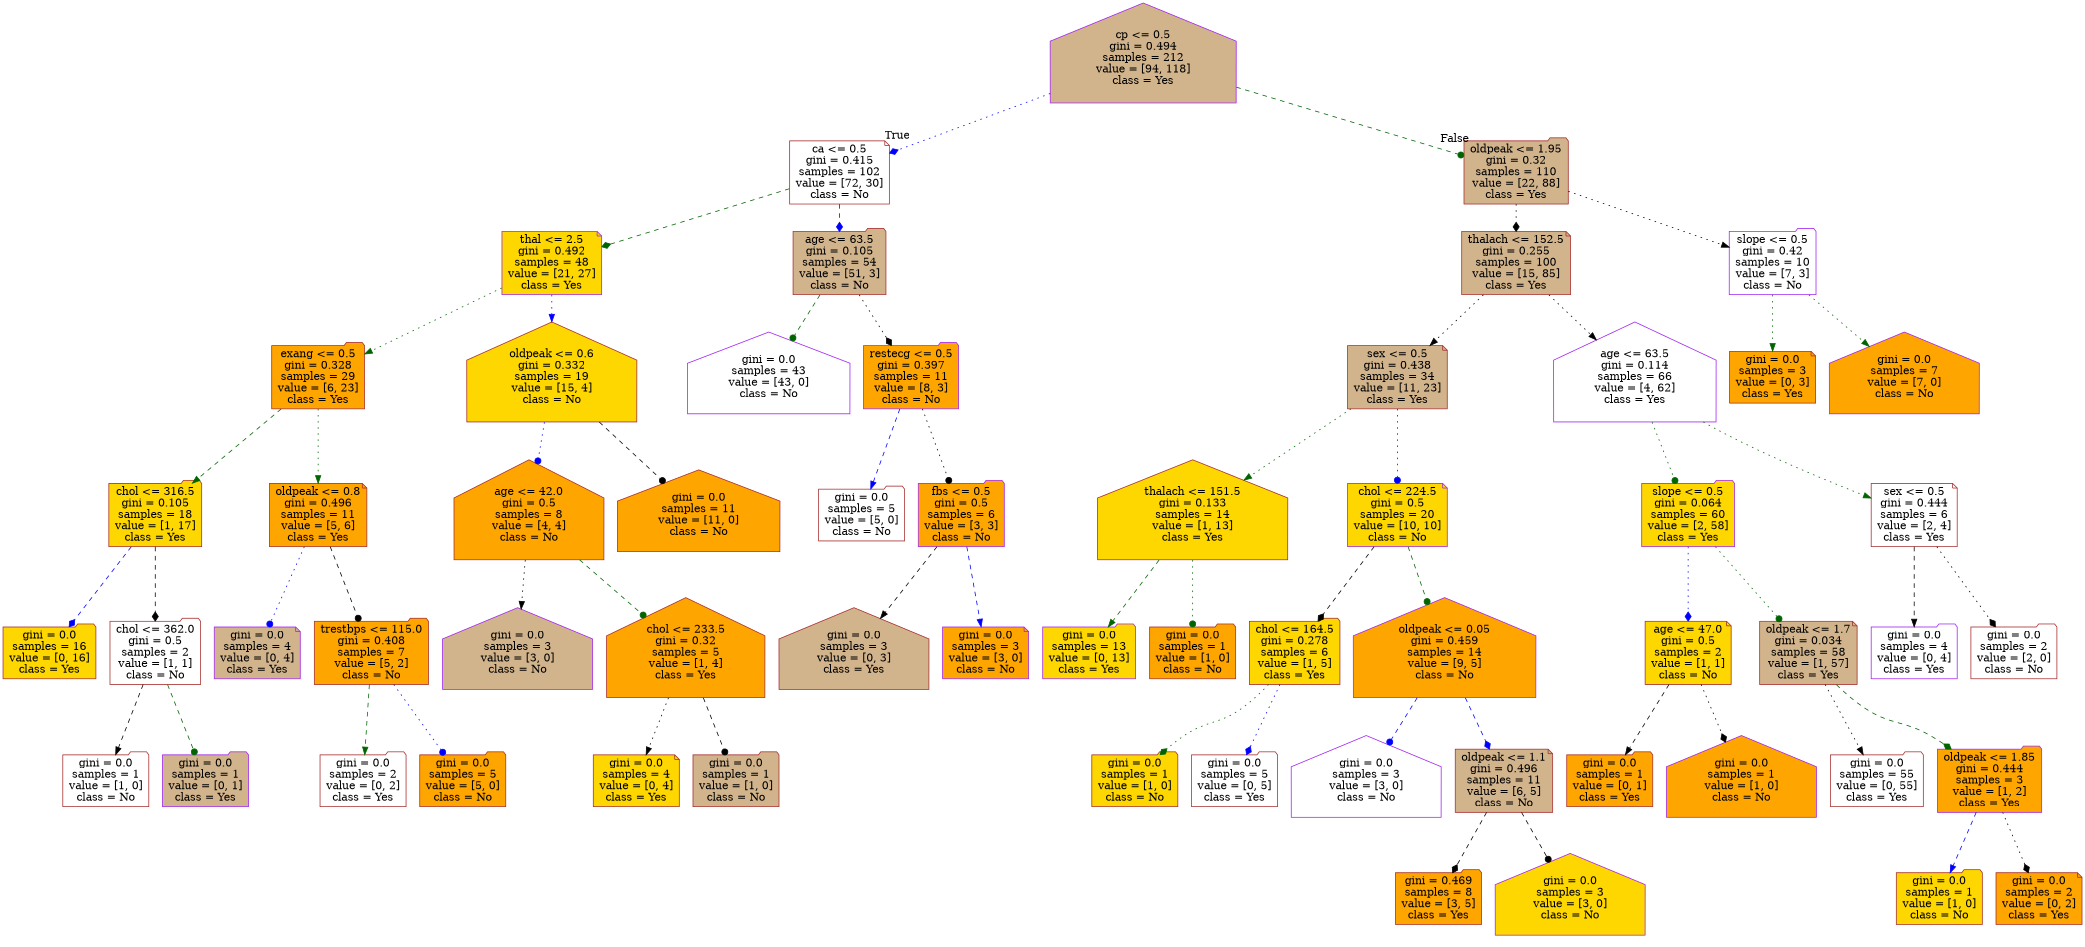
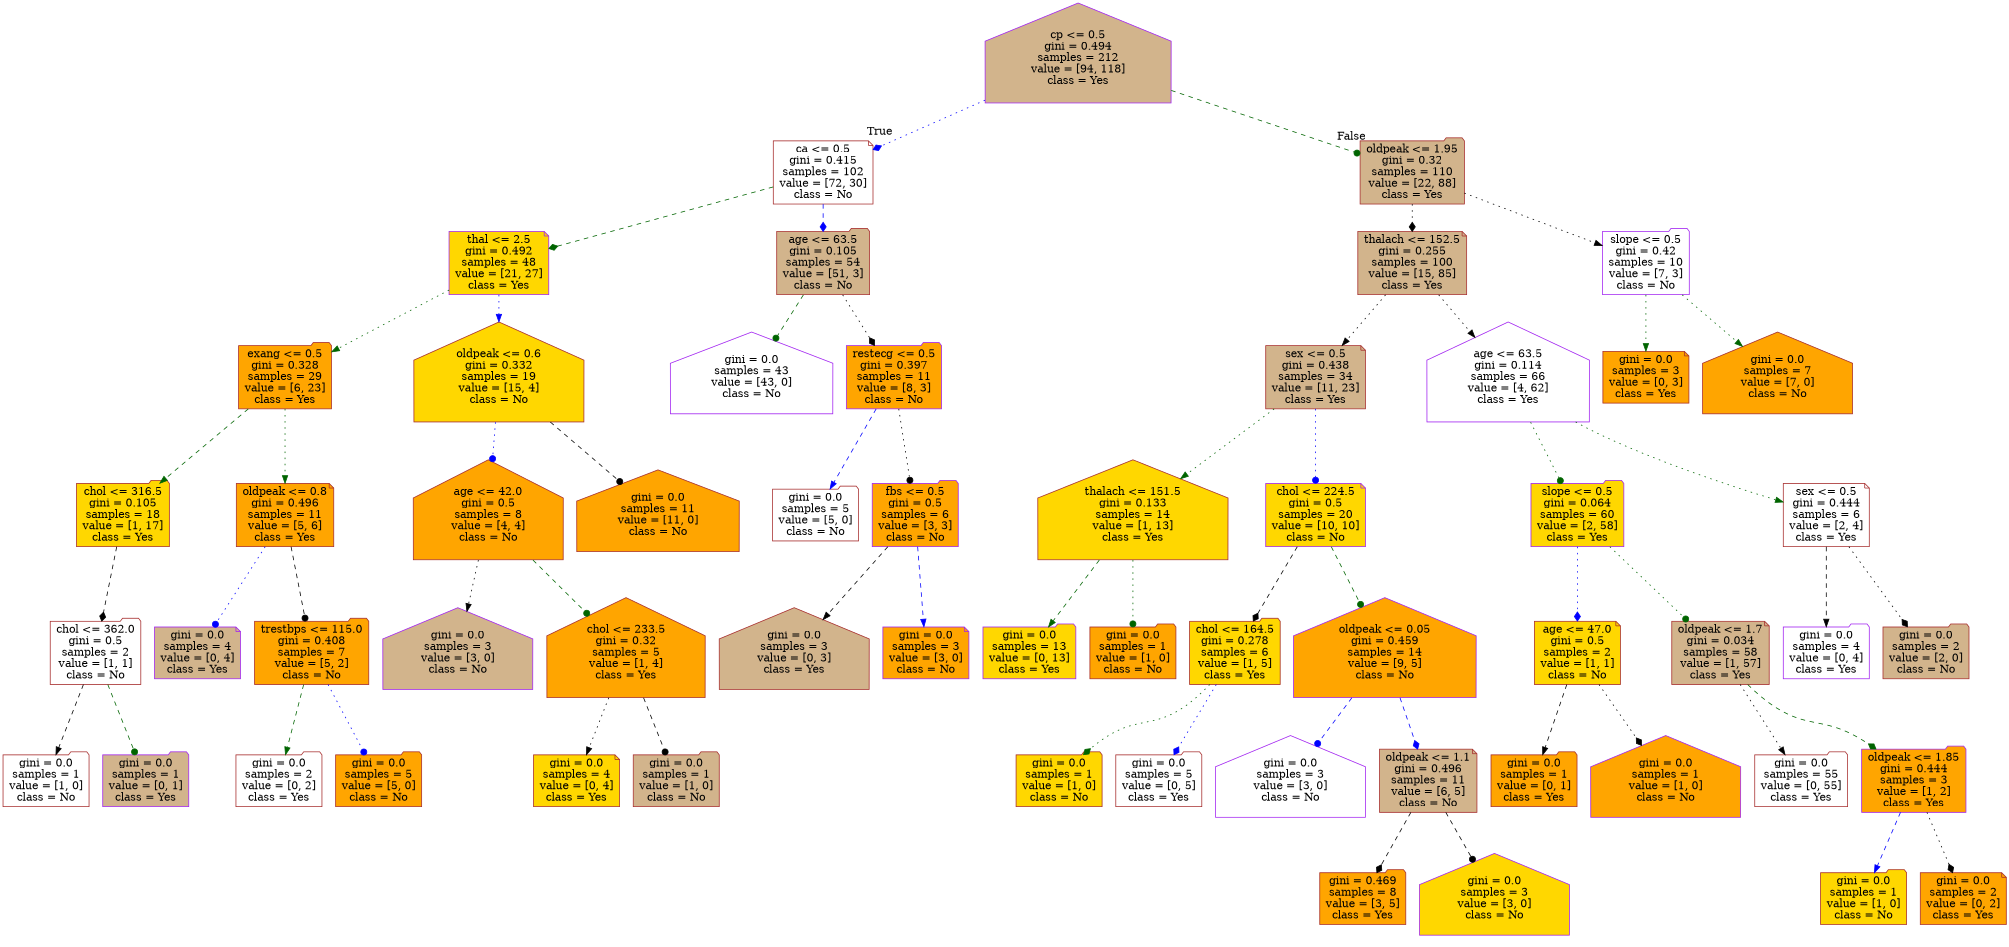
node "gini = 0.0 samples = 7 value = [7, 0] class = No": color purple -> brown
node "gini = 0.0 samples = 16 value = [0, 16] class = Yes": removed
node "gini = 0.0 samples = 2 value = [2, 0] class = No": fillcolor white -> tan
